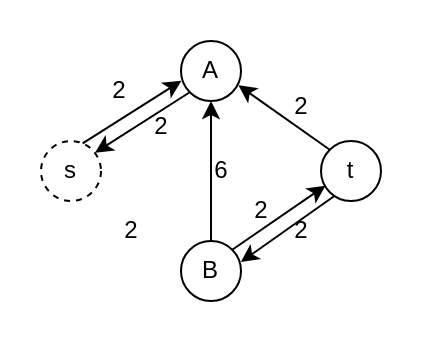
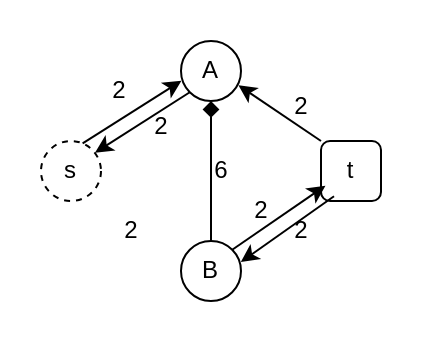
edge "B" -> "A": arrowhead classic -> diamond
node "t": shape ellipse -> rounded rectangle
